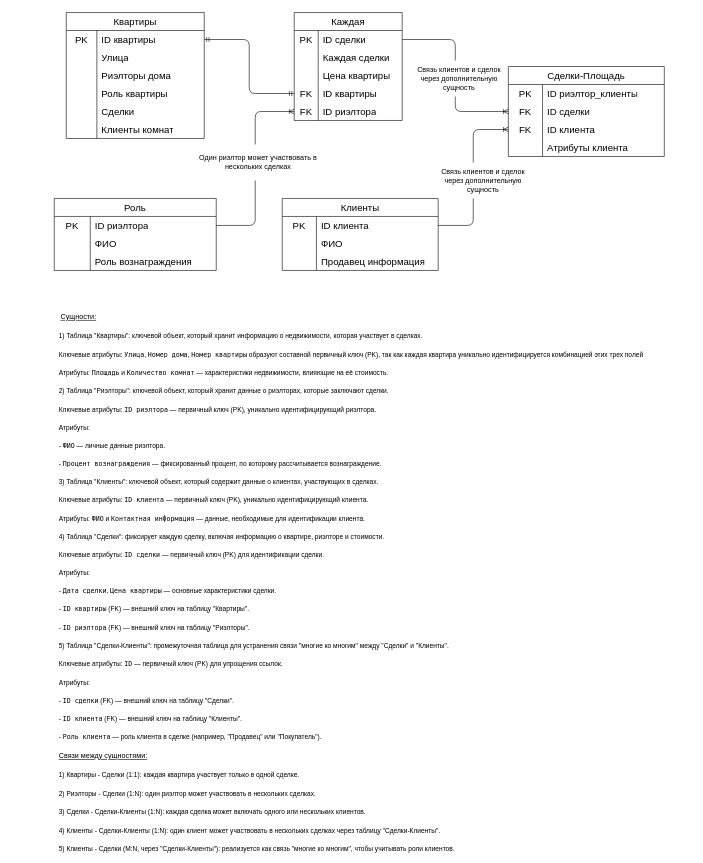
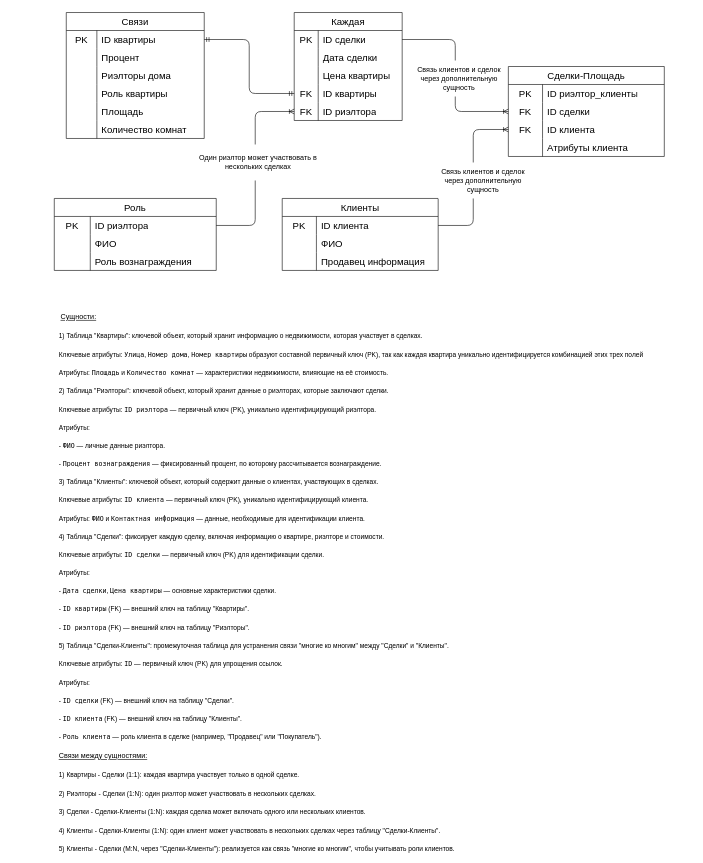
node "Квартиры": label "Квартиры" -> "Связи"
node "Улица": label "Улица" -> "Процент"
node "Каждая сделки": label "Каждая сделки" -> "Дата сделки"
node "Сделки": label "Сделки" -> "Площадь"
node "Клиенты комнат": label "Клиенты комнат" -> "Количество комнат"
